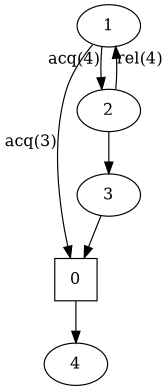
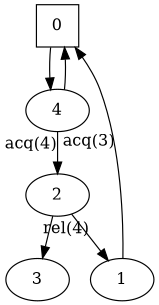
edge "1" -> "2": now "4" -> "2"
edge "3" -> "0": now "4" -> "0"
